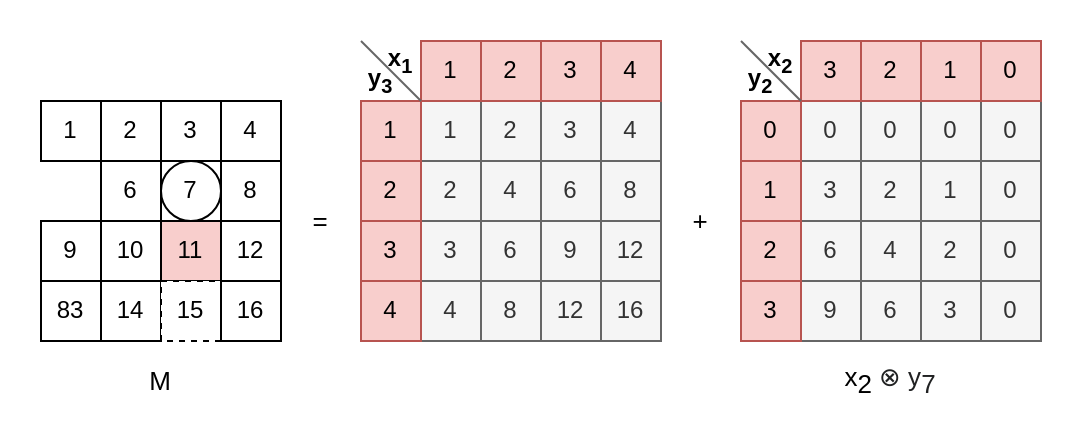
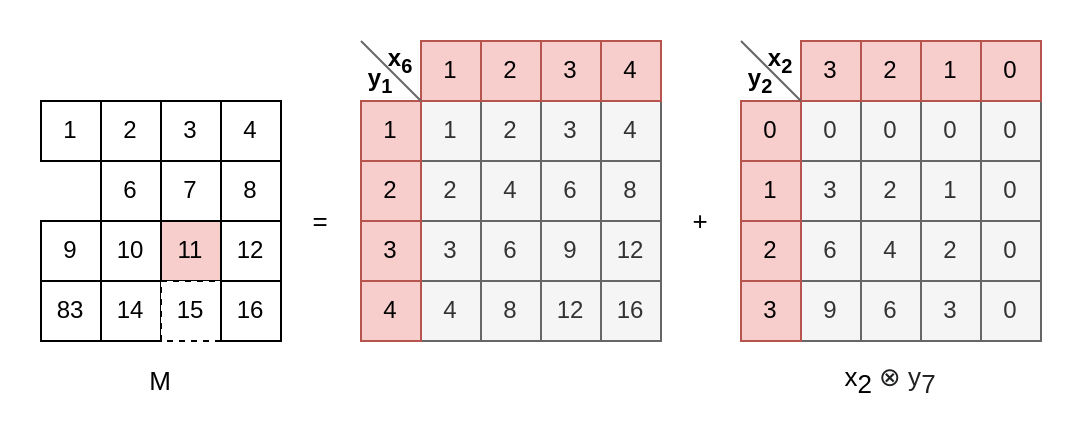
node "x1": label "x1" -> "x6"
node "y3": label "y3" -> "y1"
node "7": shape ellipse -> rectangle
